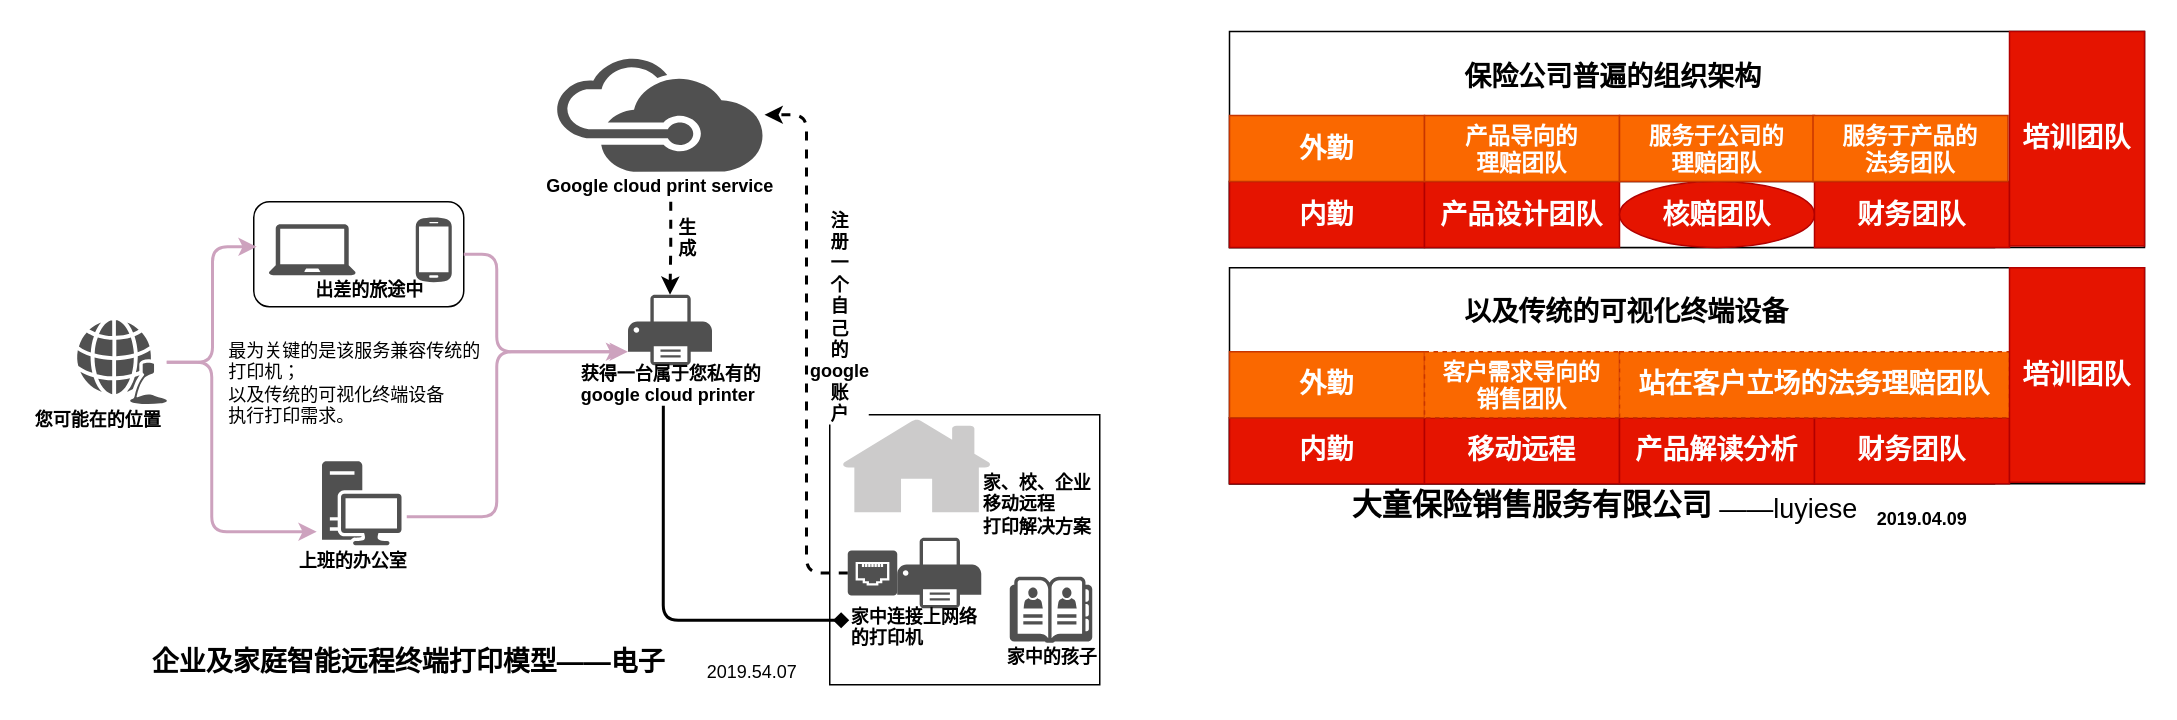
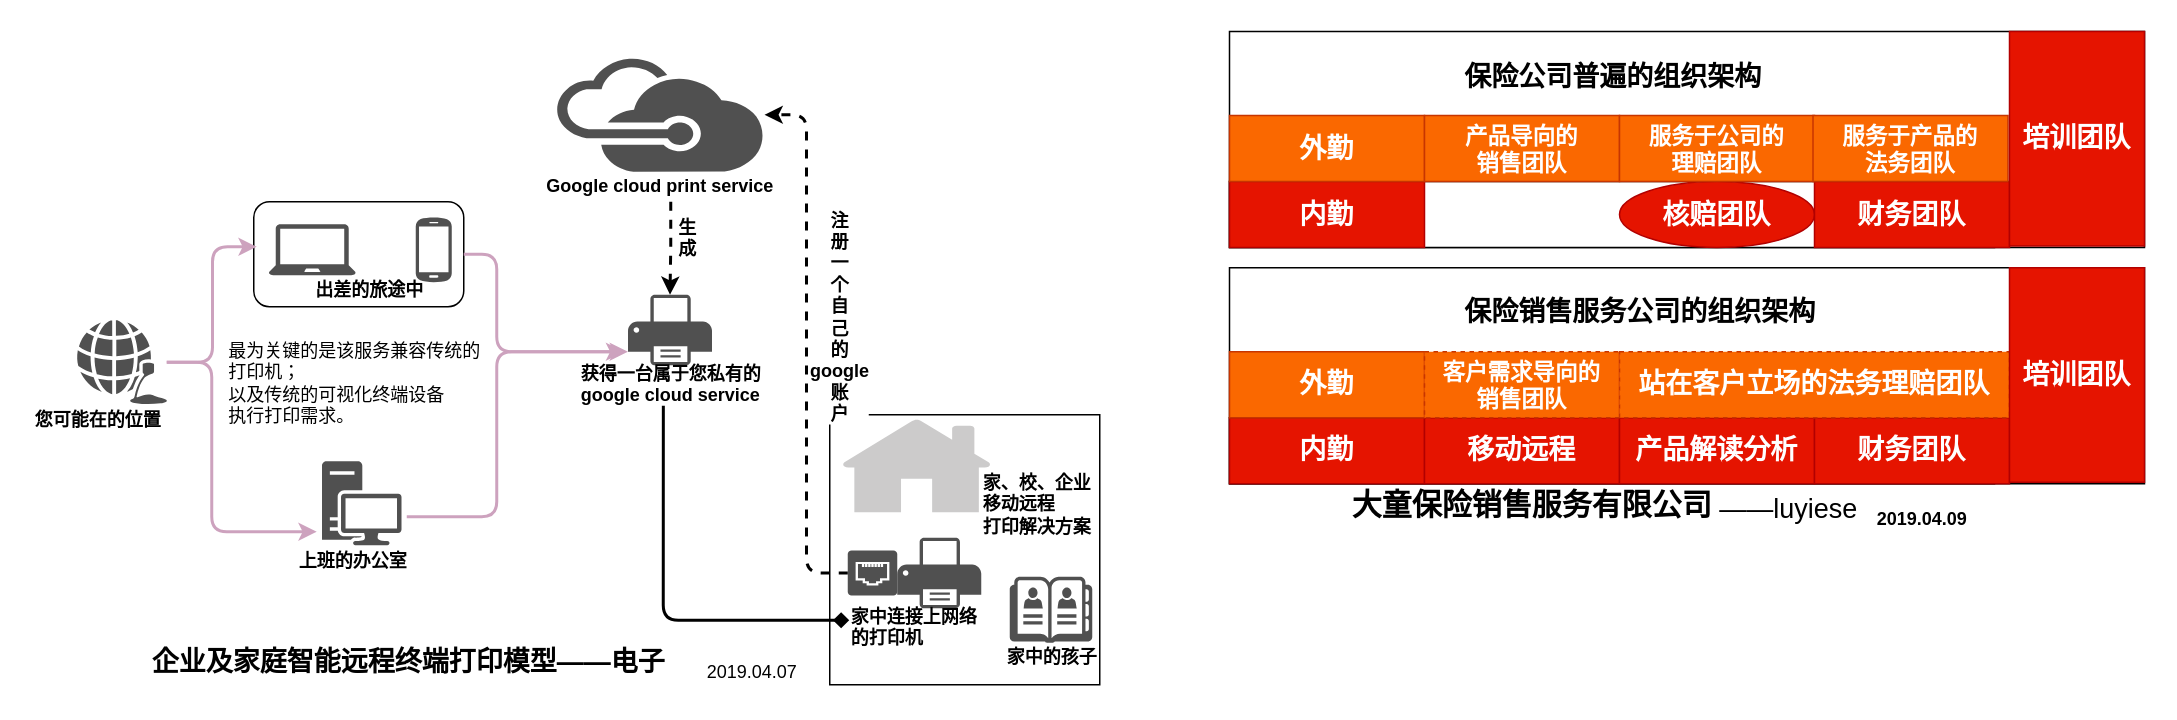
node "产品导向的 理赔团队": label "产品导向的 理赔团队" -> "产品导向的 销售团队"
node "产品设计团队": removed
node "以及传统的可视化终端设备": label "以及传统的可视化终端设备" -> "保险销售服务公司的组织架构"
node "获得一台属于您私有的 google cloud printer": label "获得一台属于您私有的 google cloud printer" -> "获得一台属于您私有的 google cloud service"
node "2019.54.07": label "2019.54.07" -> "2019.04.07"
